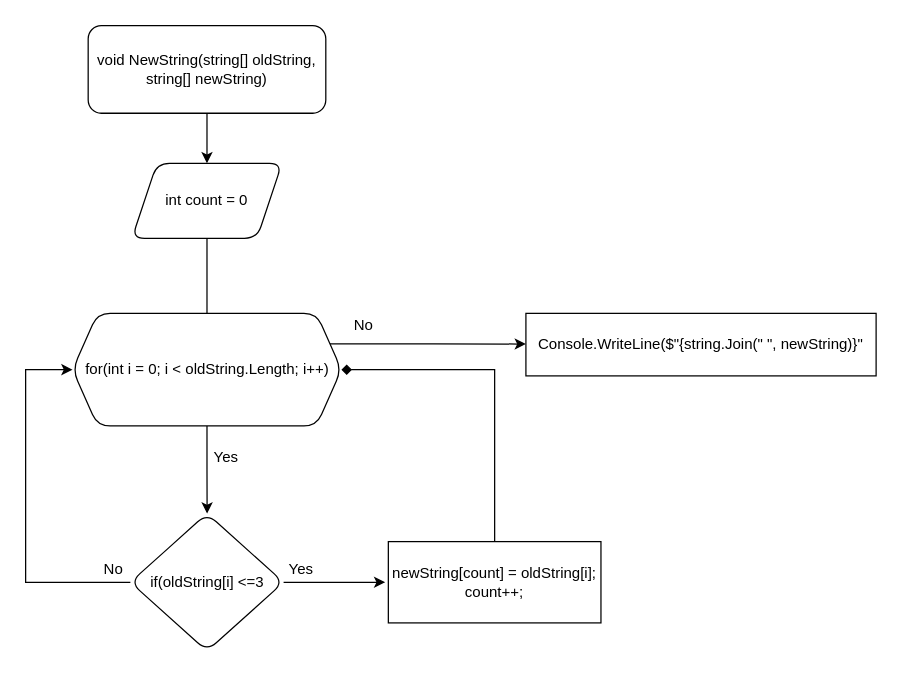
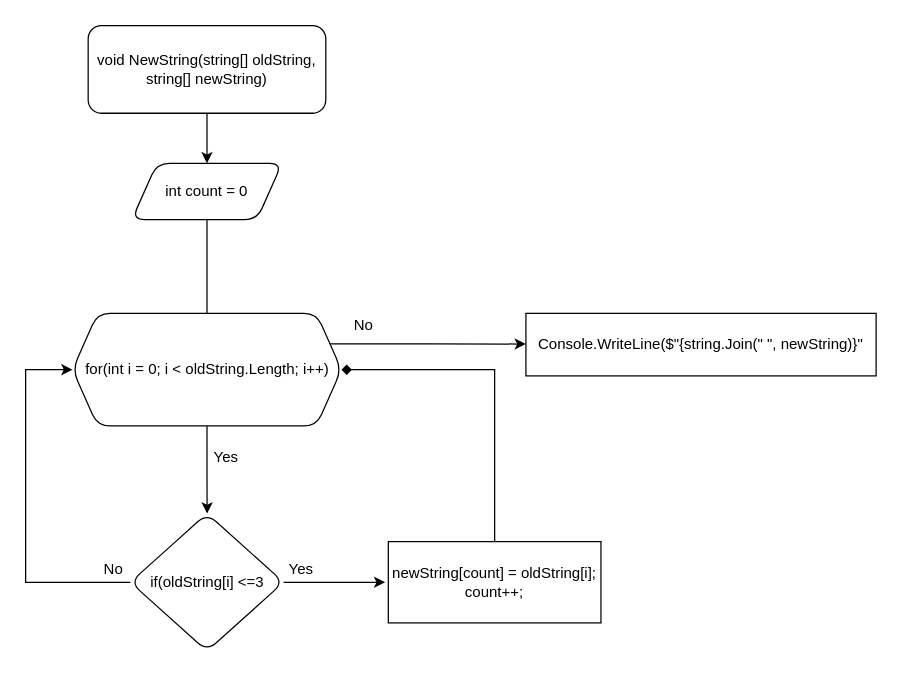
node "int count = 0": size 150x75 -> 150x56
